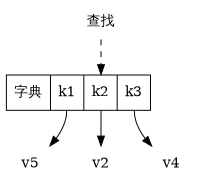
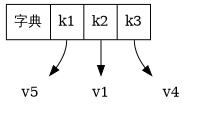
node "查找": removed
node "v2": label "v2" -> "v1"
